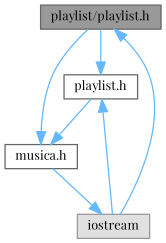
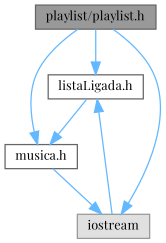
node "playlist.h": label "playlist.h" -> "listaLigada.h"
edge "iostream" -> "playlist/playlist.h": reversed
